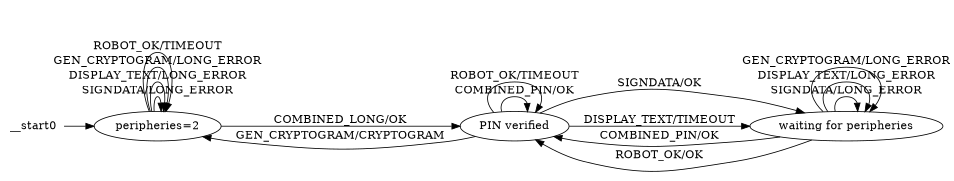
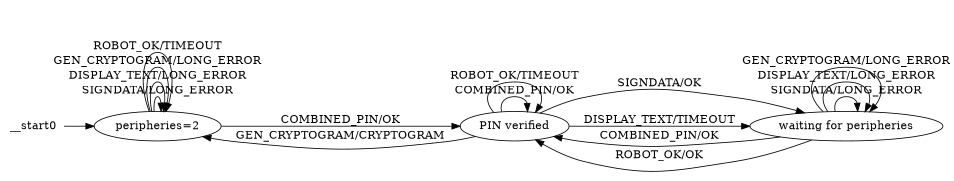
edge "peripheries=2" -> "PIN verified": label "COMBINED_LONG/OK" -> "COMBINED_PIN/OK"
